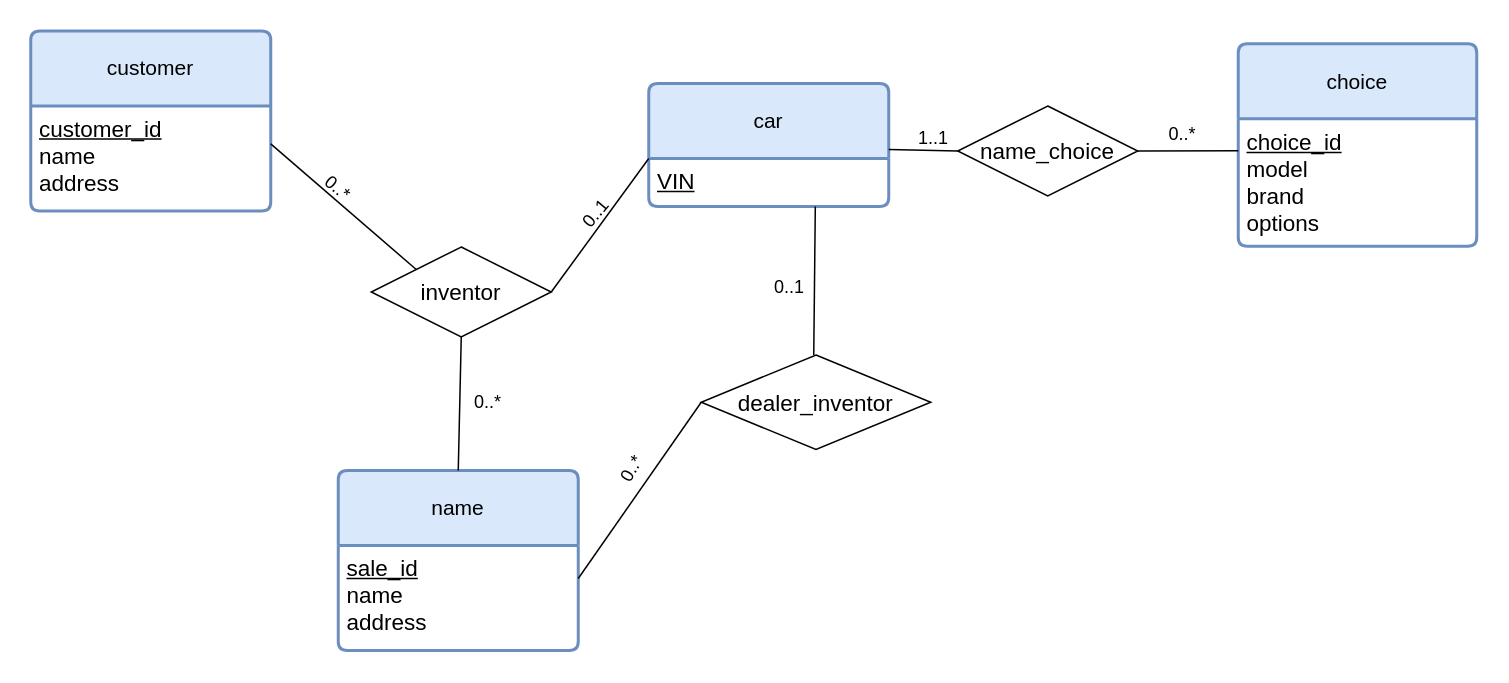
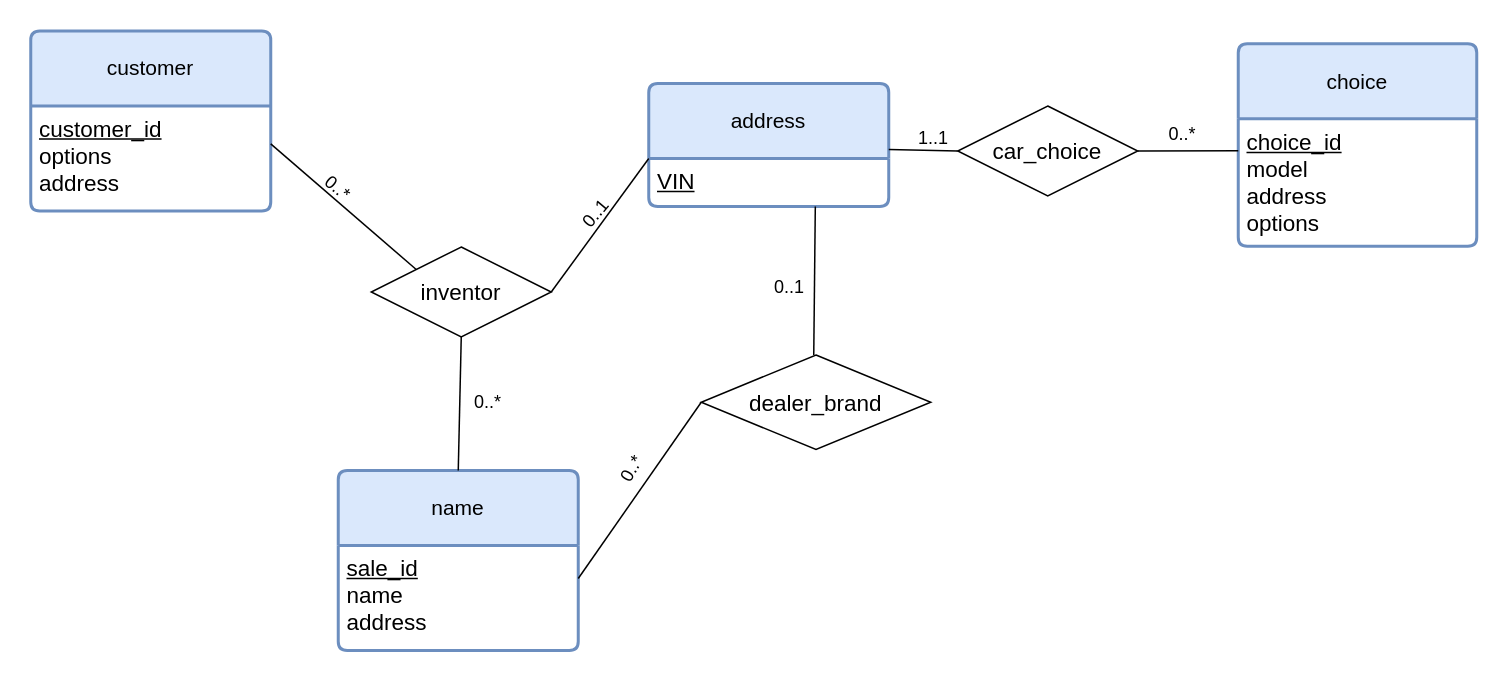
node "car": label "car" -> "address"
node "customer_id name address": label "customer_id name address" -> "customer_id options address"
node "name_choice": label "name_choice" -> "car_choice"
node "choice_id model brand options": label "choice_id model brand options" -> "choice_id model address options"
node "dealer_inventor": label "dealer_inventor" -> "dealer_brand"
